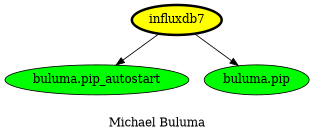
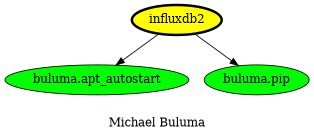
node "influxdb7": label "influxdb7" -> "influxdb2"
node "buluma.pip_autostart": label "buluma.pip_autostart" -> "buluma.apt_autostart"
